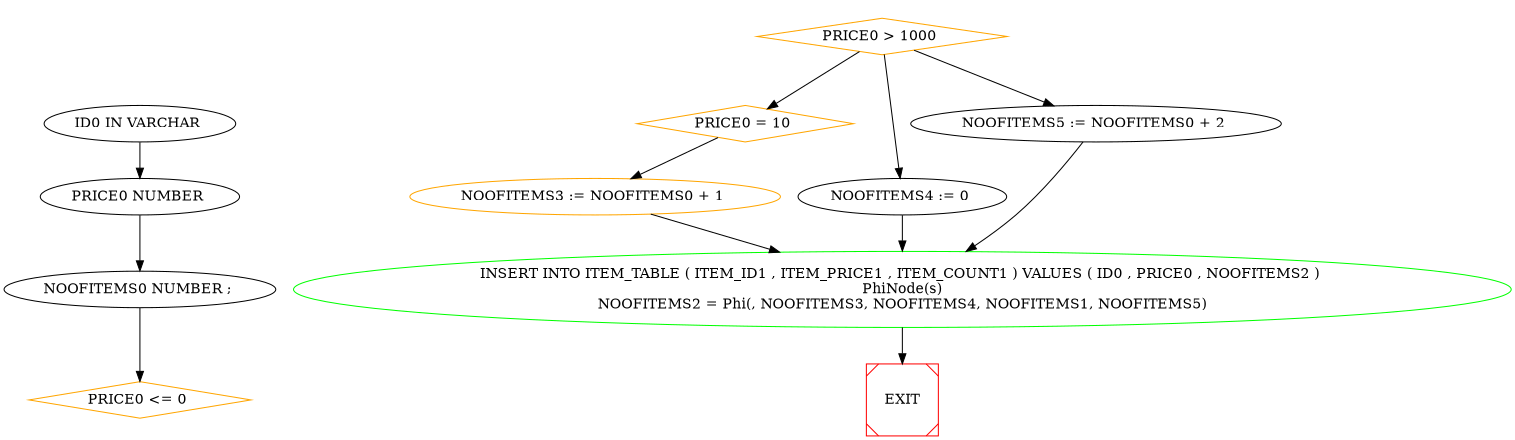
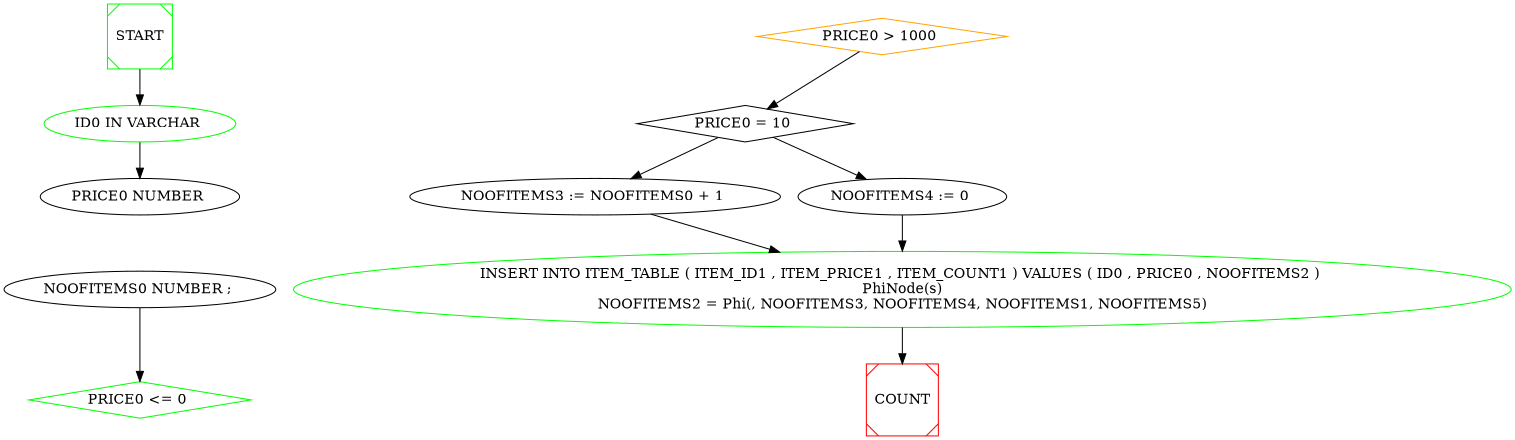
node "START": added
edge "PRICE0 > 1000" -> "NOOFITEMS4 := 0": now "PRICE0 = 10" -> "NOOFITEMS4 := 0"
node "ID0 IN VARCHAR": color black -> green
node "PRICE0 = 10": color orange -> black
node "NOOFITEMS5 := NOOFITEMS0 + 2": removed
node "NOOFITEMS3 := NOOFITEMS0 + 1": color orange -> black
edge "PRICE0 NUMBER" -> "NOOFITEMS0 NUMBER ;": removed
node "PRICE0 <= 0": color orange -> green
node "EXIT": label "EXIT" -> "COUNT"
